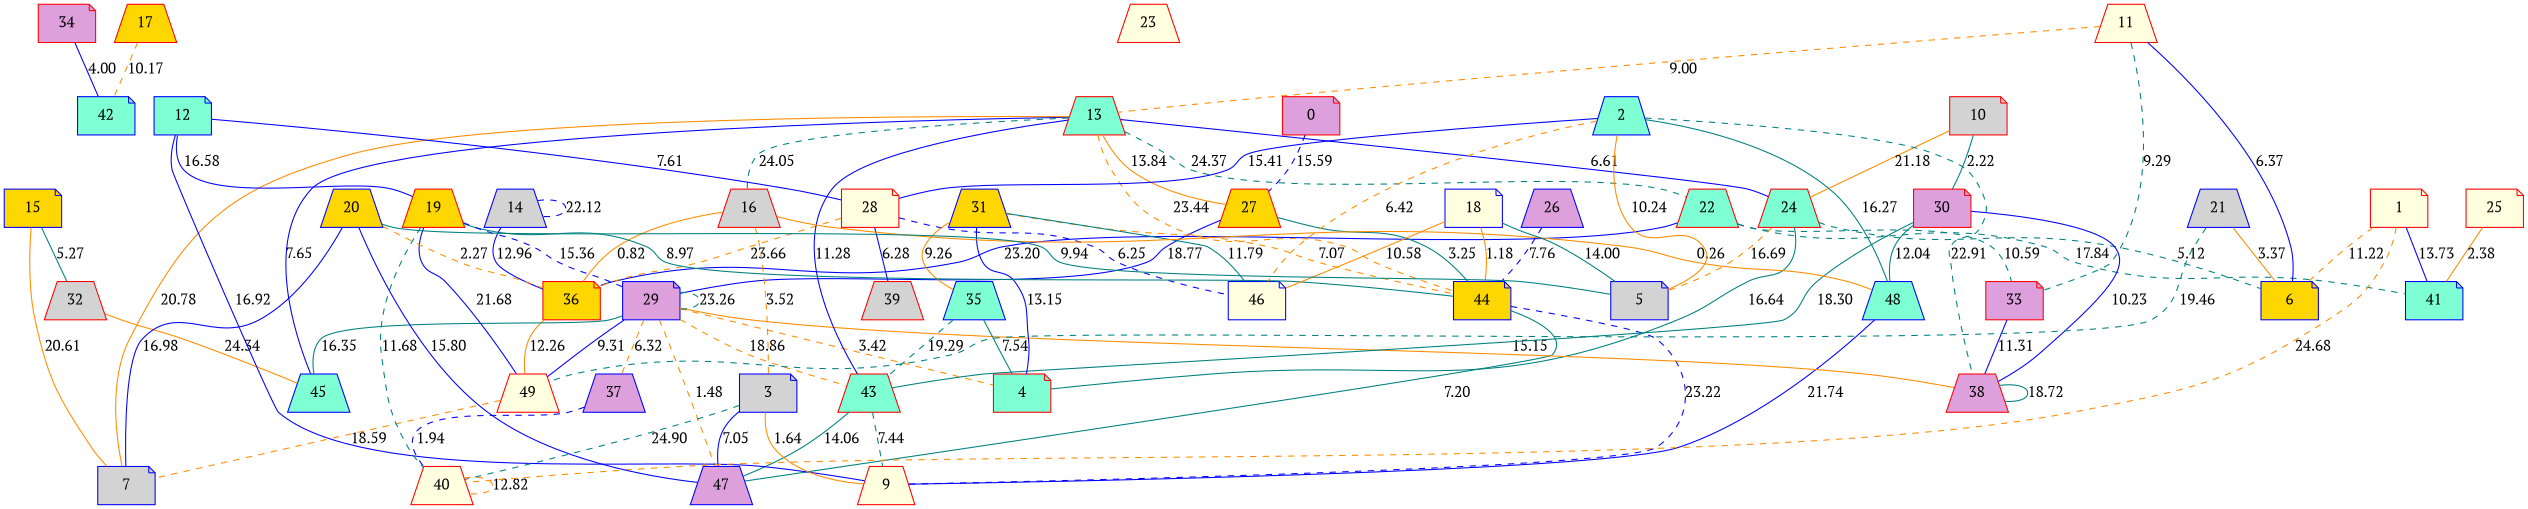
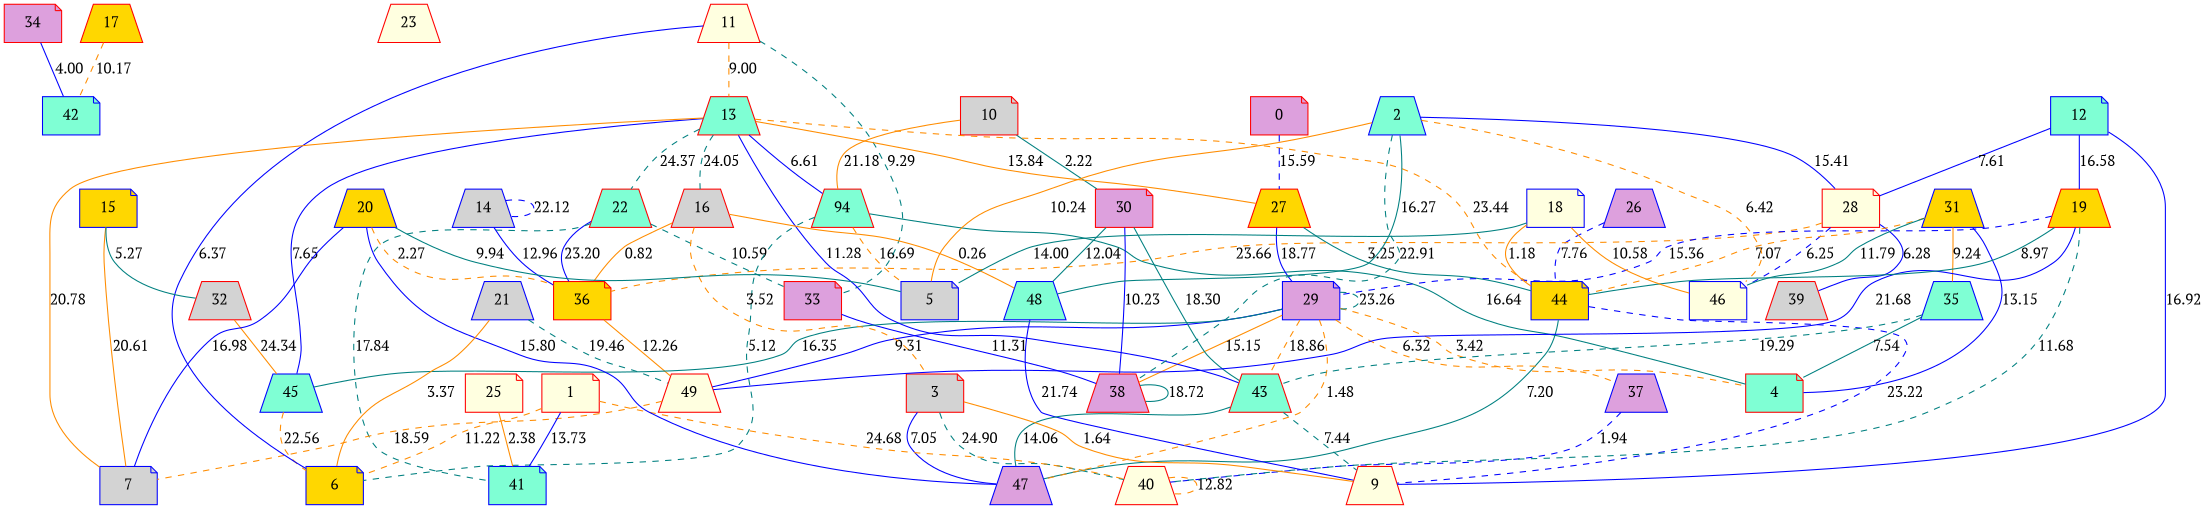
node "24": label "24" -> "94"
edge "31" -- "35": label "9.26" -> "9.24"
node "3": color blue -> red
edge "45" -- "6": added, label "22.56"
